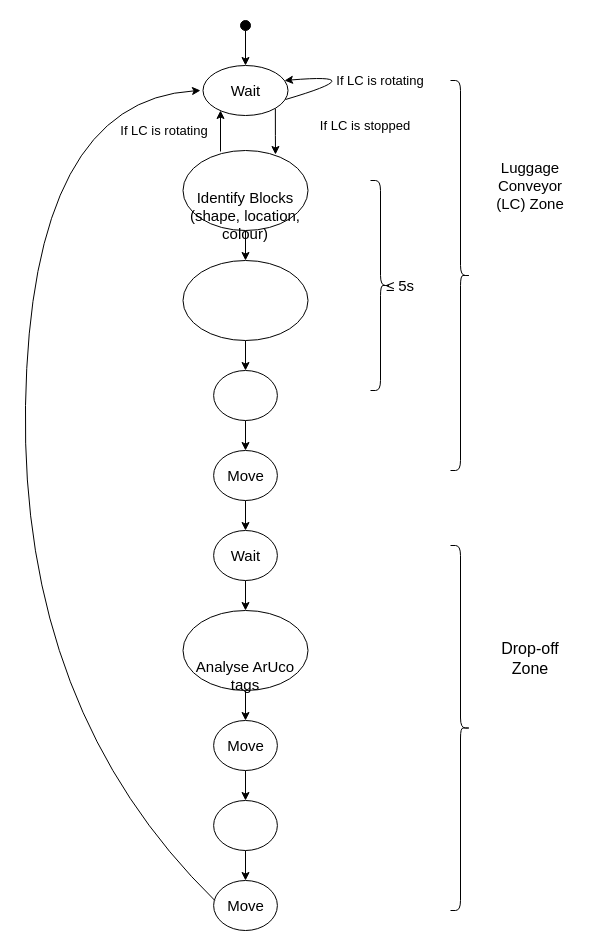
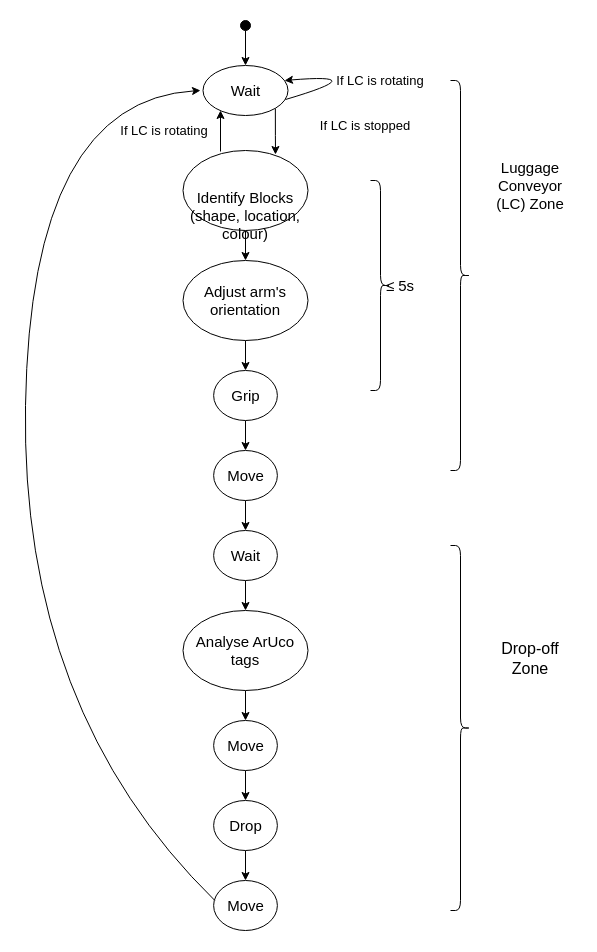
node "Adjust arm's orientation": added
node "Grip": added
node "Analyse ArUco tags": moved (246, 676) -> (246, 651)
node "Drop": added
